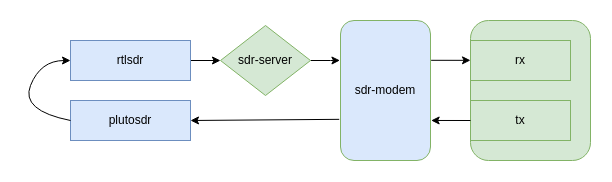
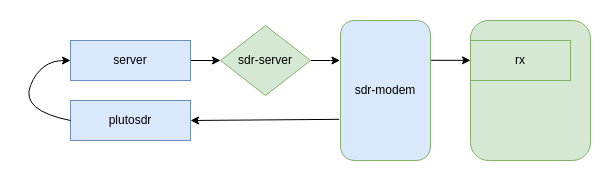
node "rtlsdr": label "rtlsdr" -> "server"
edge "tx" -> "sdr-modem": removed
node "tx": removed
